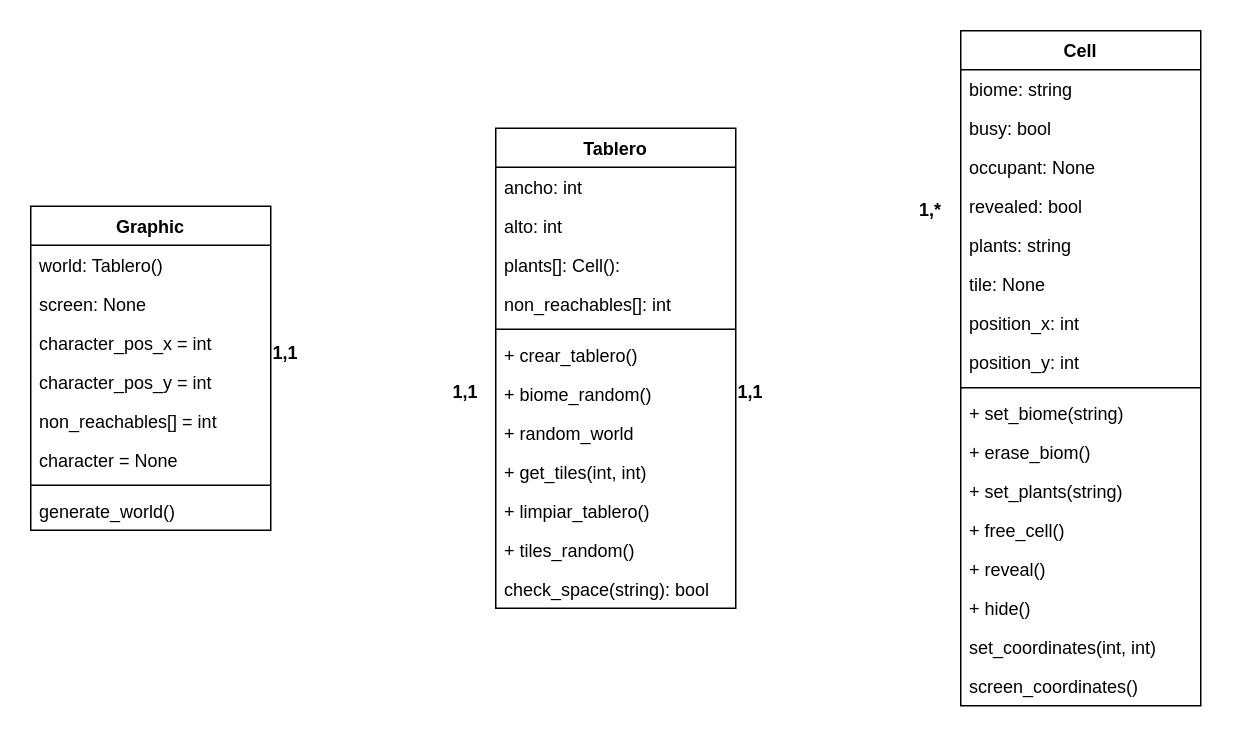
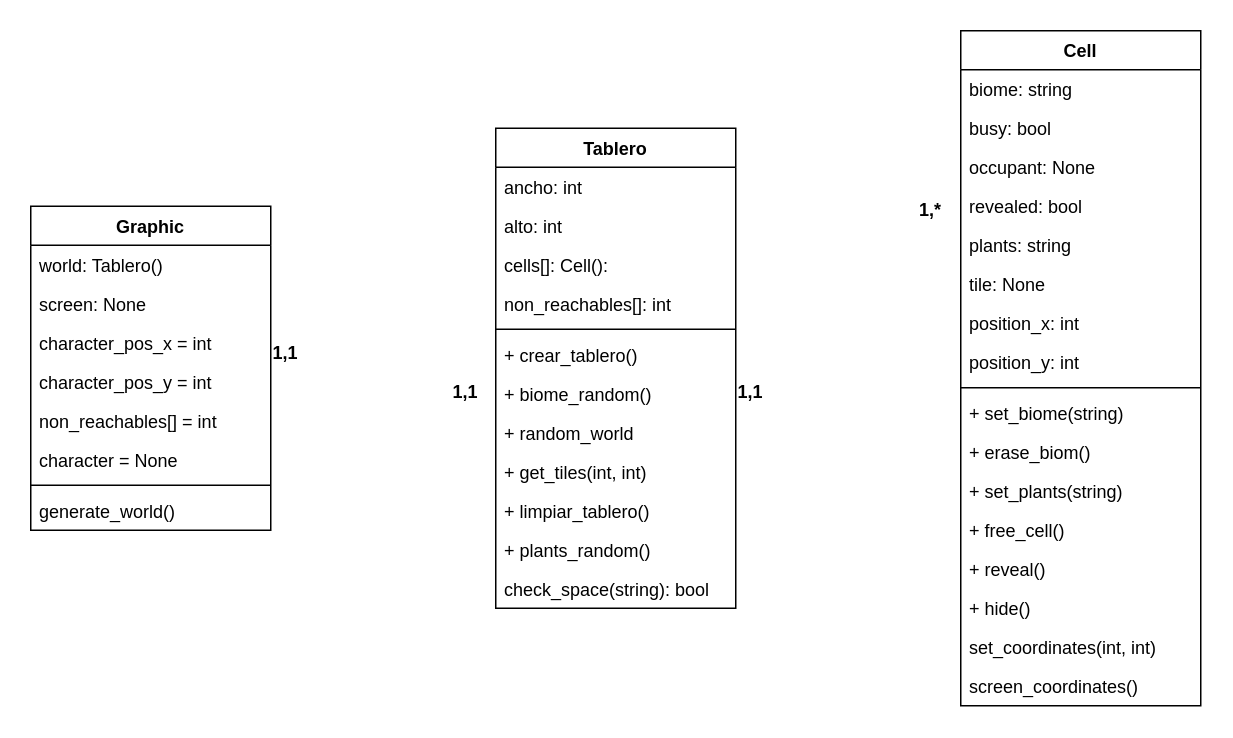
node "plants[]: Cell():": label "plants[]: Cell():" -> "cells[]: Cell():"
node "+ tiles_random()": label "+ tiles_random()" -> "+ plants_random()"
